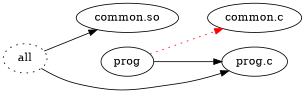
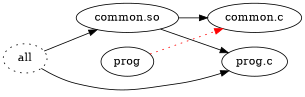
edge "common.so" -> "common.c": added
edge "prog" -> "prog.c": now "common.so" -> "prog.c"
